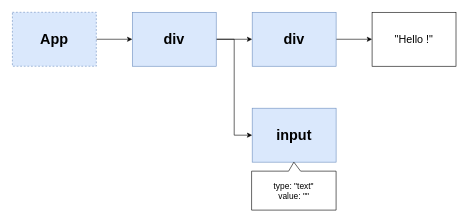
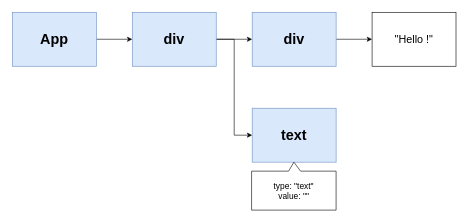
node "App": style dashed -> solid
node "input": label "input" -> "text"
